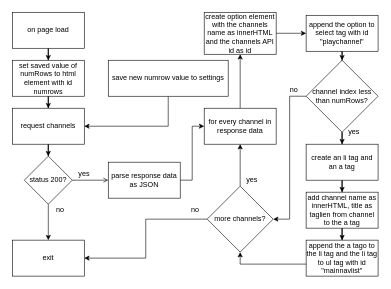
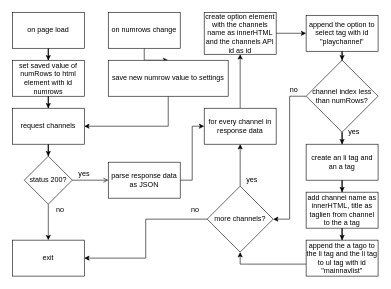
node "on numrows change": added
edge "on numrows change" -> "save new numrow value to settings": added
